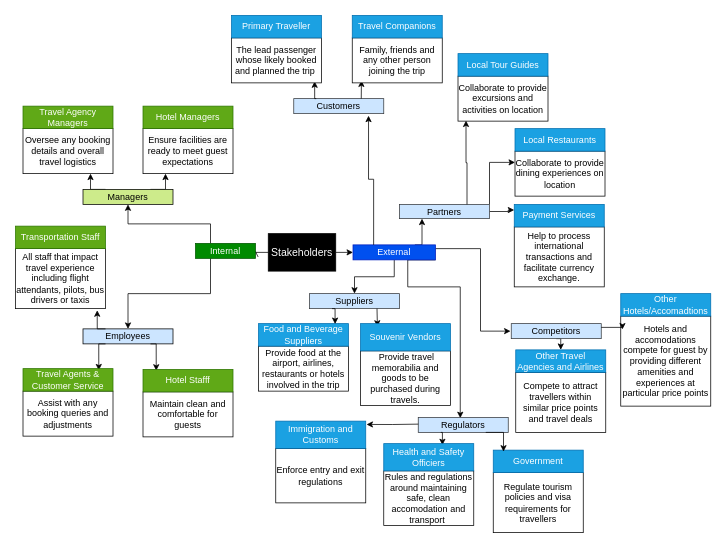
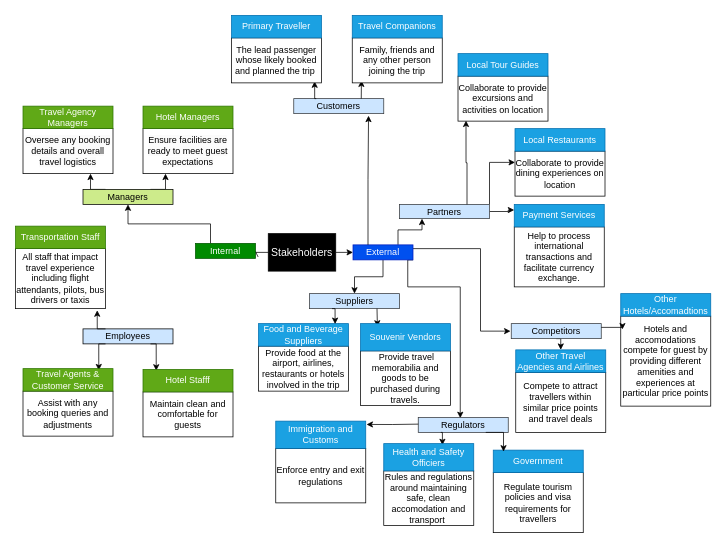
node "External": size 83x15 -> 60x15
edge "Internal" -> "Employees": removed
